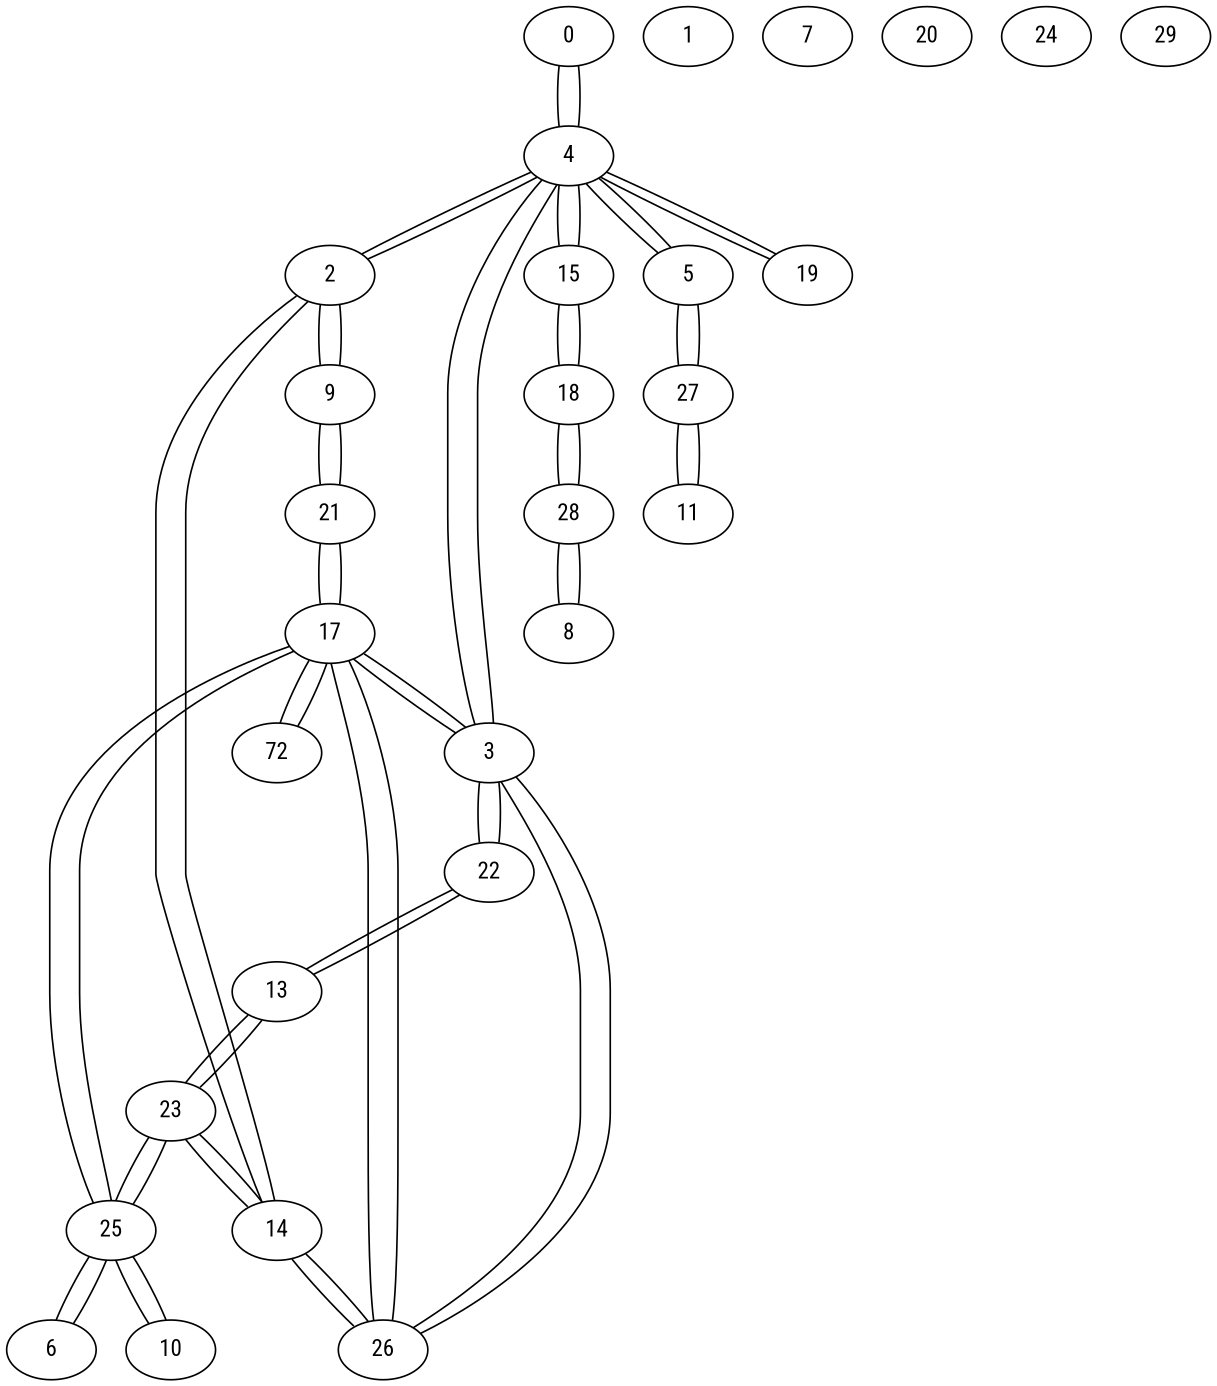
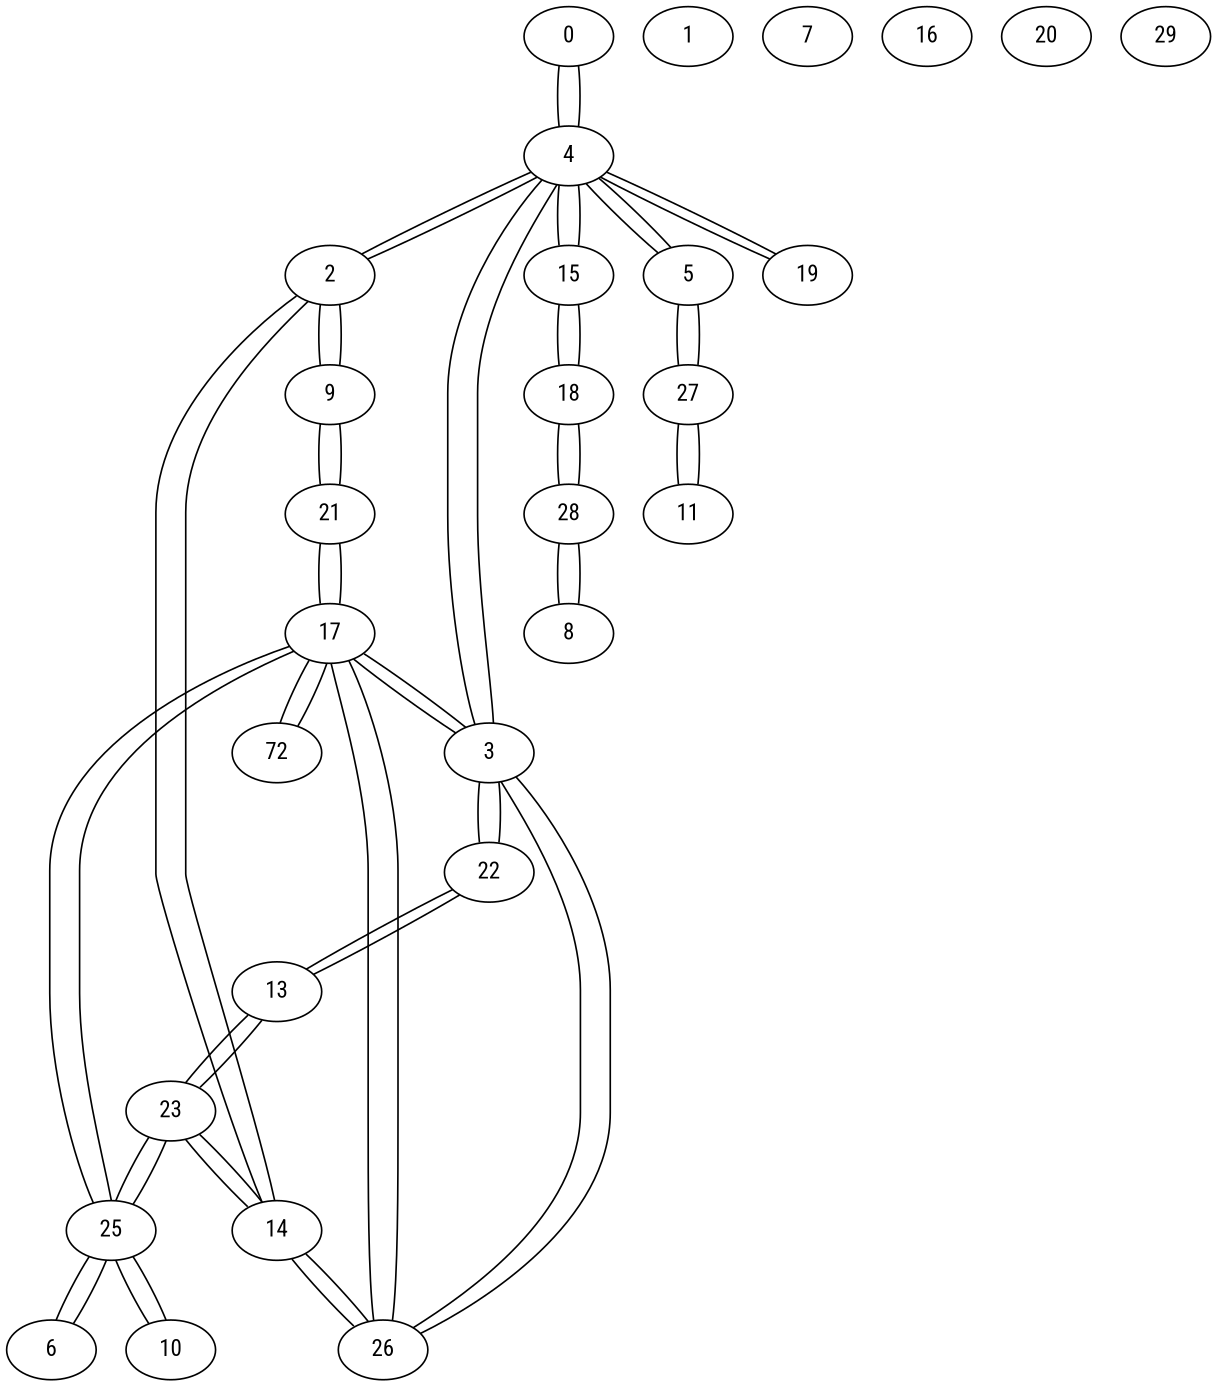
node "16": added
node "24": removed
